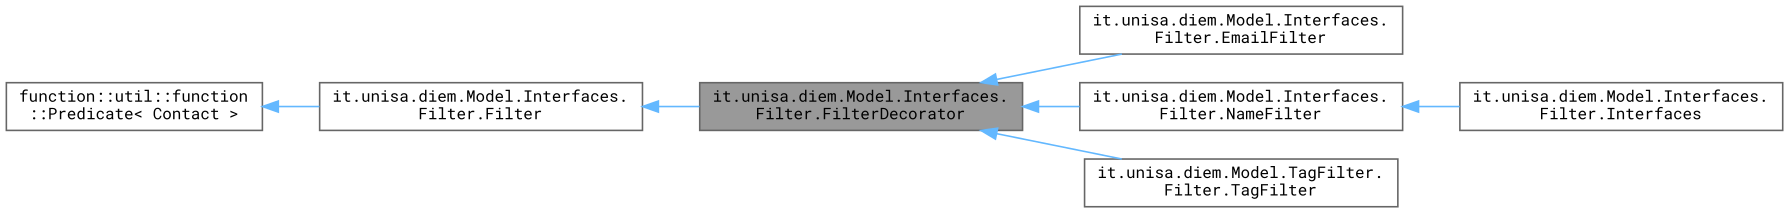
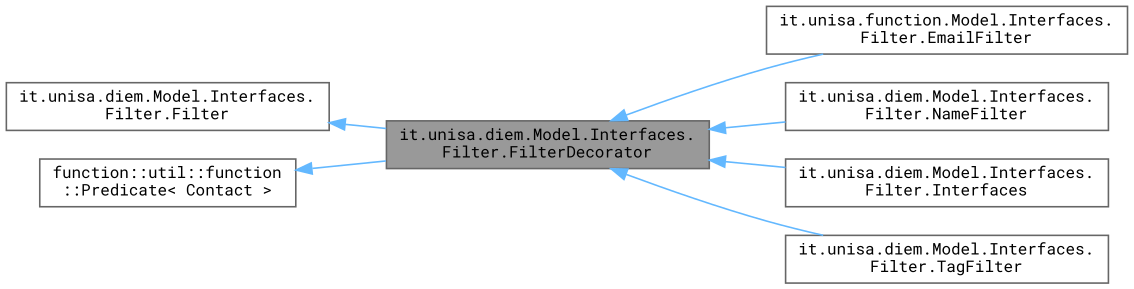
node "it.unisa.diem.Model.Interfaces. Filter.EmailFilter": label "it.unisa.diem.Model.Interfaces. Filter.EmailFilter" -> "it.unisa.function.Model.Interfaces. Filter.EmailFilter"
edge "it.unisa.diem.Model.Interfaces. Filter.Filter" -> "function::util::function ::Predicate< Contact >": now "it.unisa.diem.Model.Interfaces. Filter.FilterDecorator" -> "function::util::function ::Predicate< Contact >"
edge "it.unisa.diem.Model.Interfaces. Filter.Interfaces" -> "it.unisa.diem.Model.Interfaces. Filter.NameFilter": now "it.unisa.diem.Model.Interfaces. Filter.Interfaces" -> "it.unisa.diem.Model.Interfaces. Filter.FilterDecorator"
node "it.unisa.diem.Model.TagFilter. Filter.TagFilter": label "it.unisa.diem.Model.TagFilter. Filter.TagFilter" -> "it.unisa.diem.Model.Interfaces. Filter.TagFilter"
